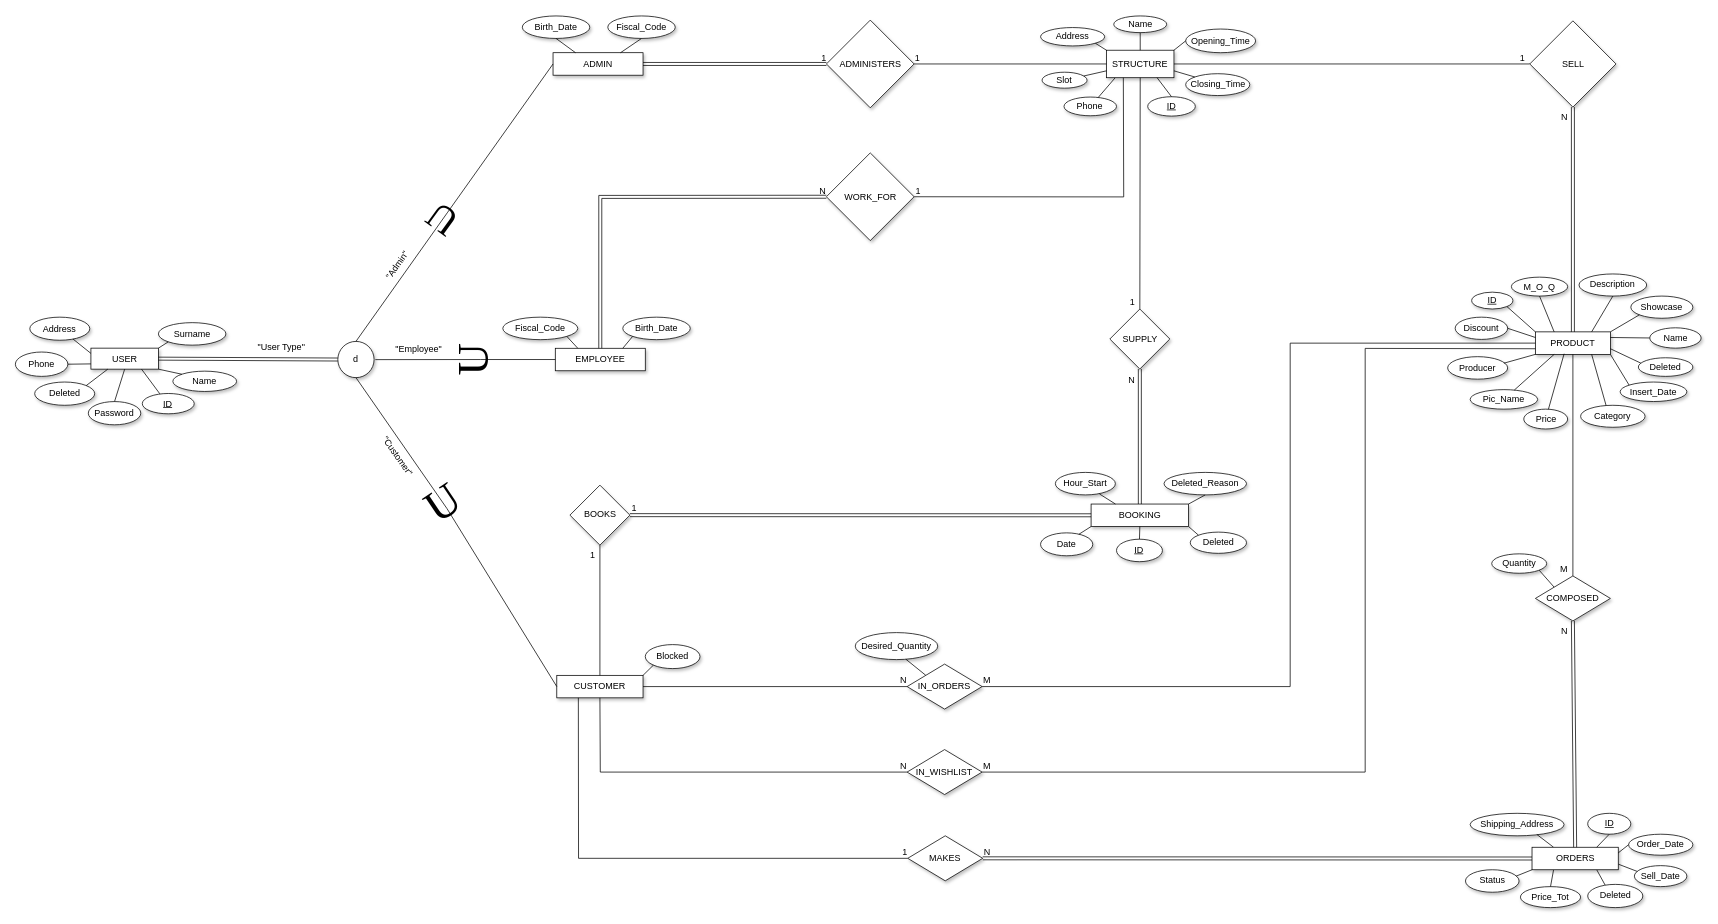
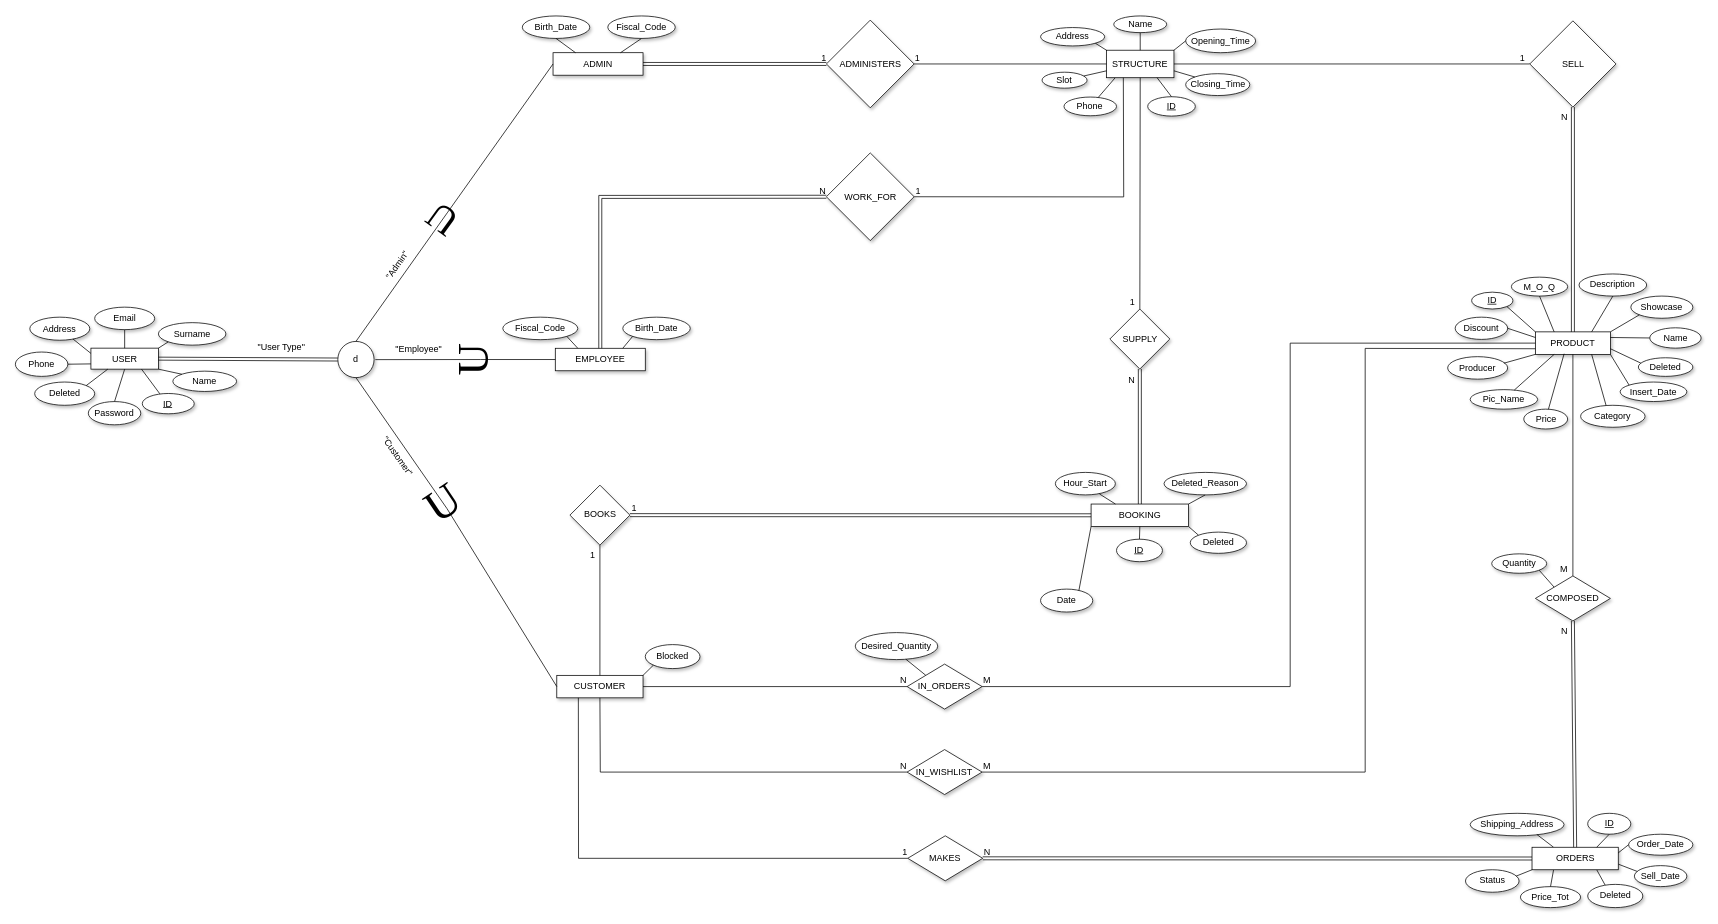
node "Email": added
edge "Email" -- "USER": added
node "Date": moved (1067, 544) -> (1067, 601)
